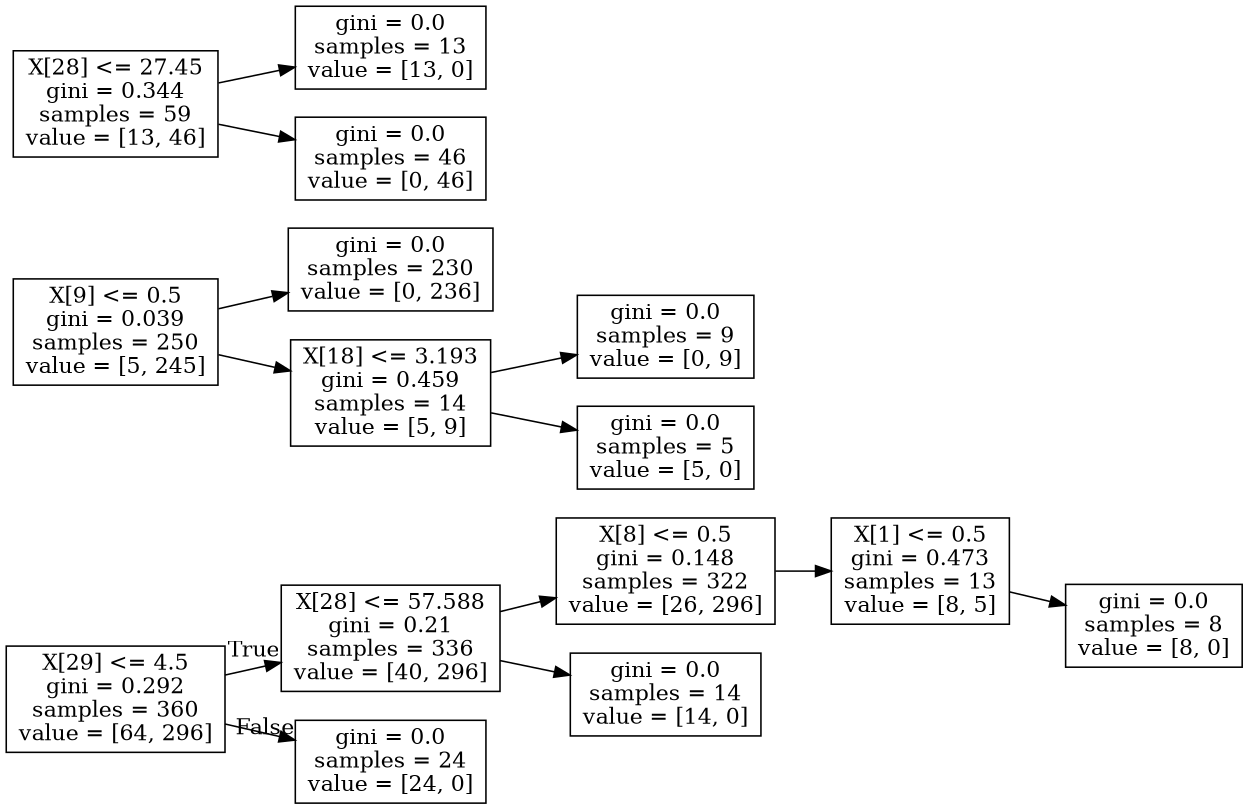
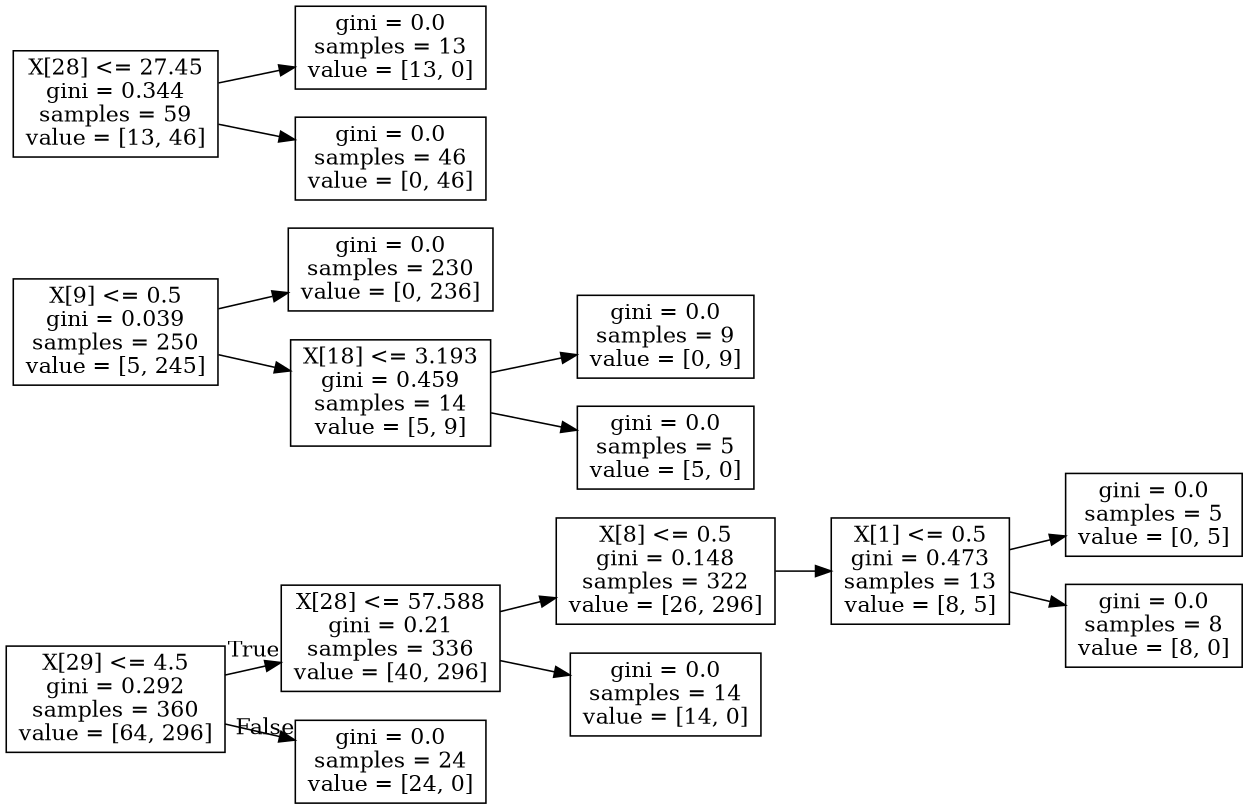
node "gini = 0.0 samples = 5 value = [0, 5]": added
